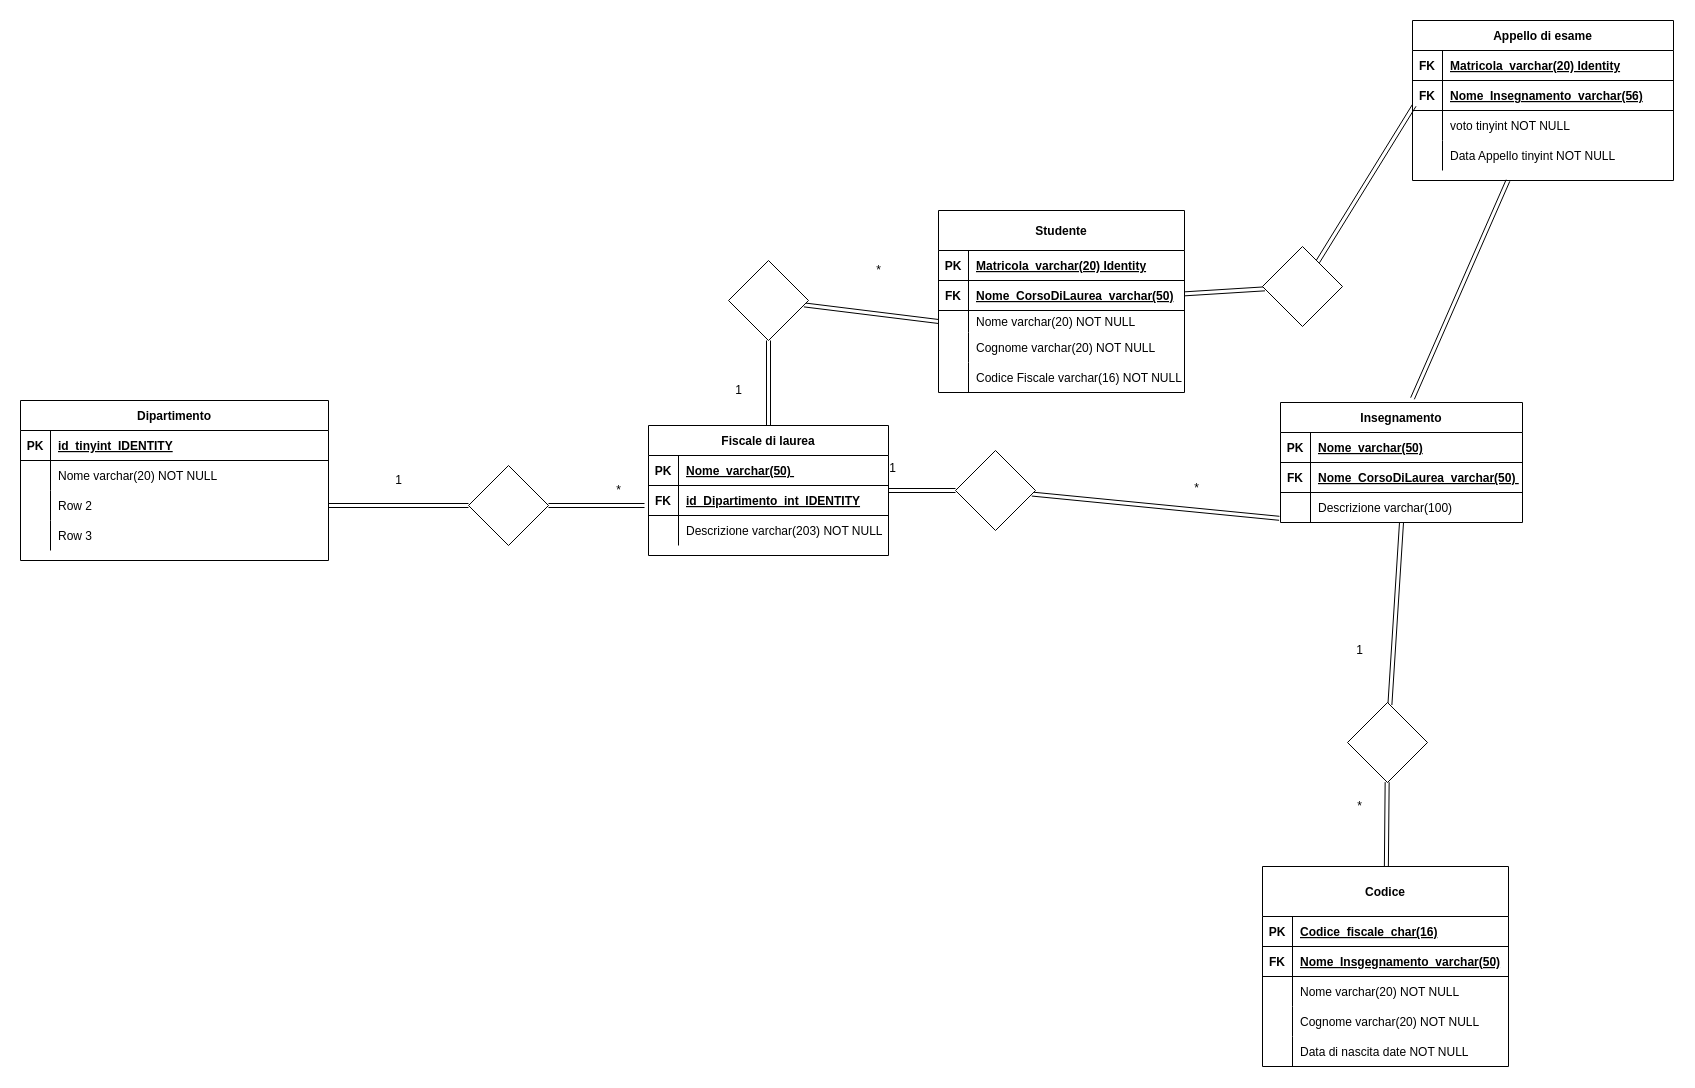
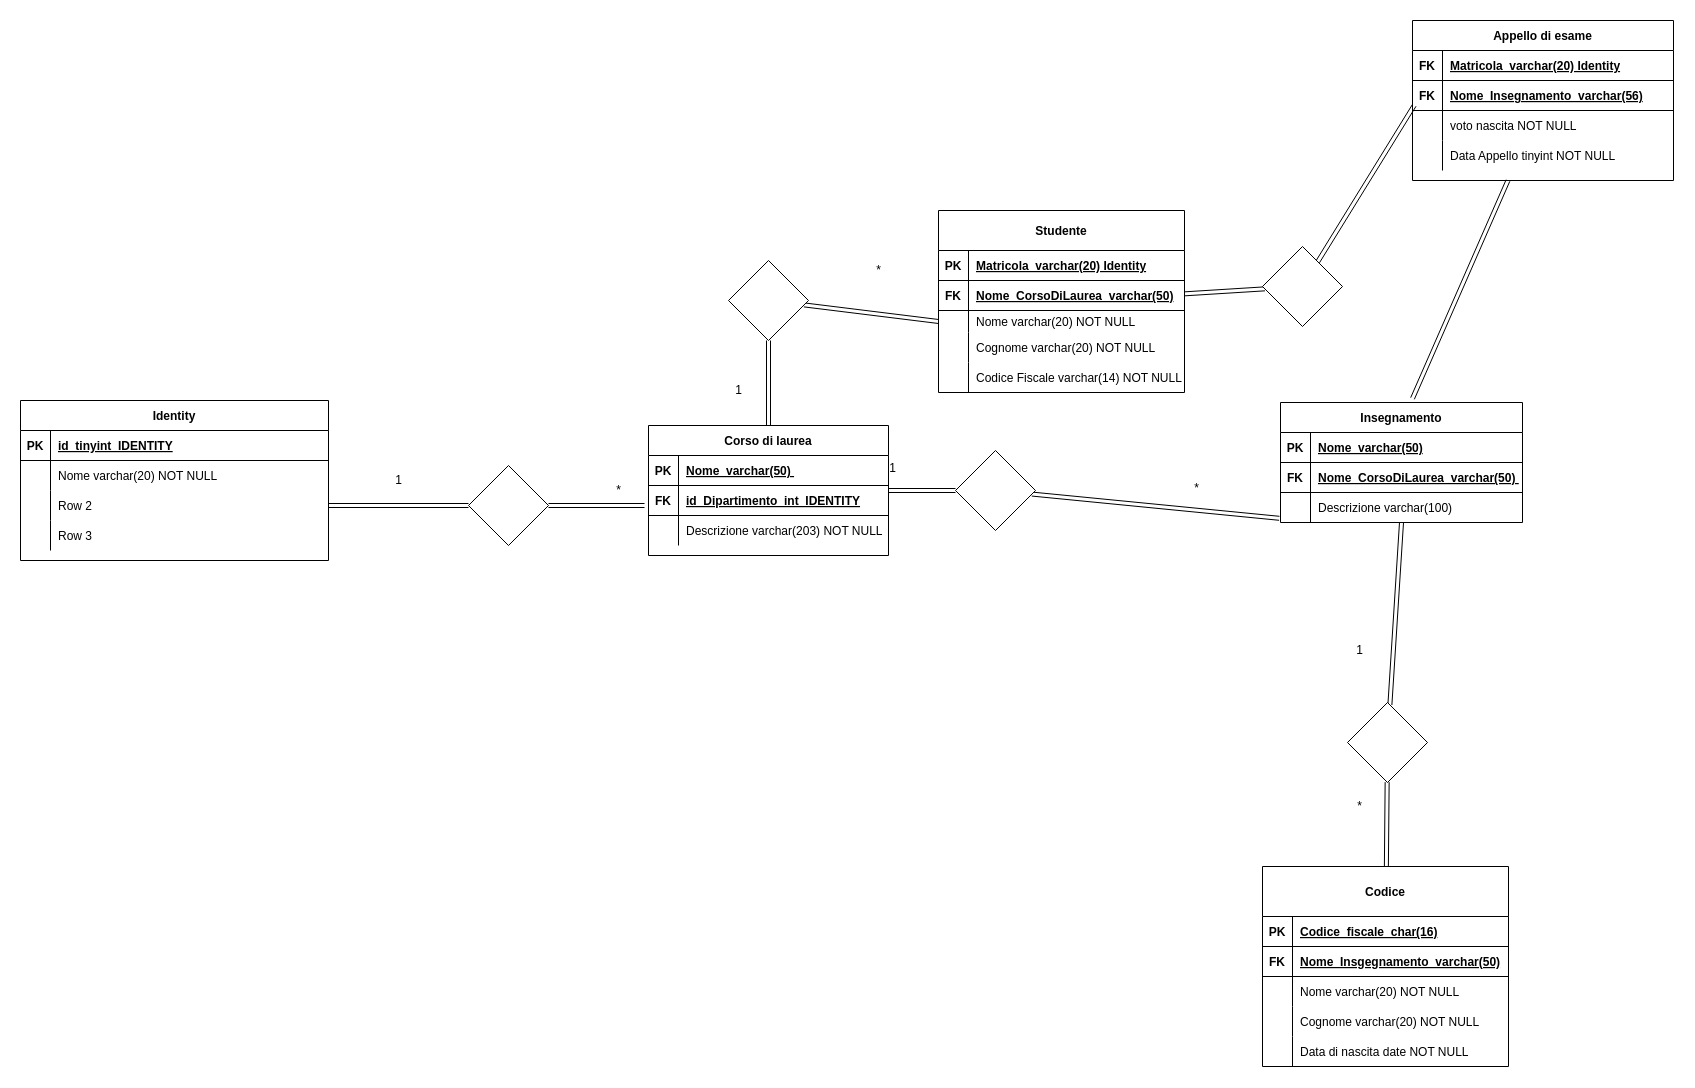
node "voto tinyint NOT NULL": label "voto tinyint NOT NULL" -> "voto nascita NOT NULL"
node "Codice Fiscale varchar(16) NOT NULL": label "Codice Fiscale varchar(16) NOT NULL" -> "Codice Fiscale varchar(14) NOT NULL"
node "Dipartimento": label "Dipartimento" -> "Identity"
node "Fiscale di laurea": label "Fiscale di laurea" -> "Corso di laurea"
